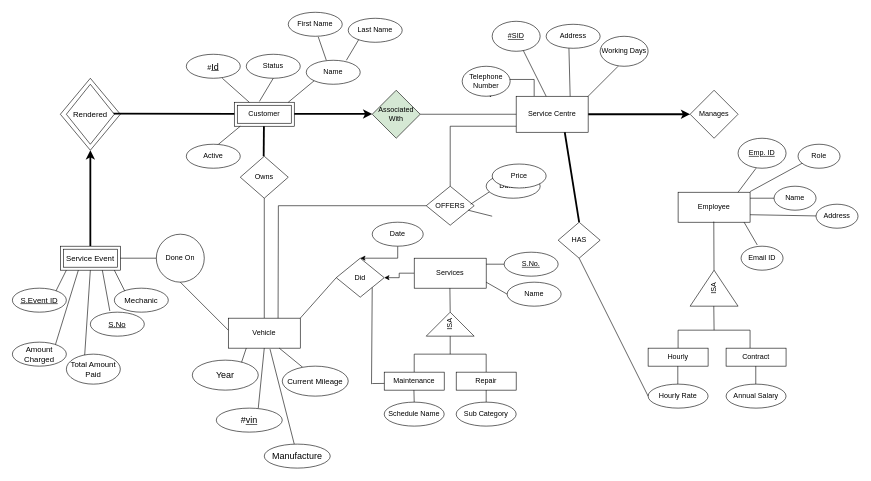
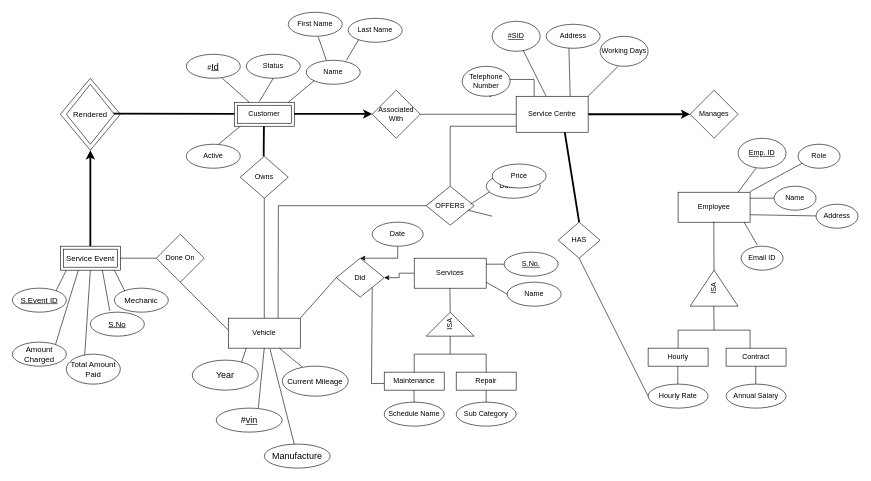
node "Associated With": fillcolor #d5e8d4 -> #ffffff
node "Done On": shape ellipse -> diamond
